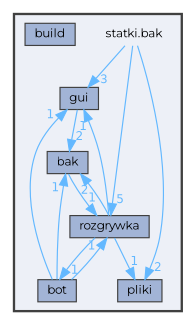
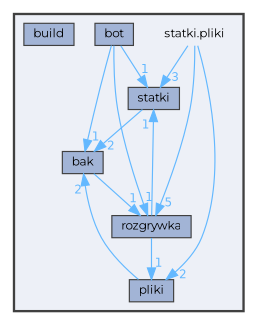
node "statki.bak": label "statki.bak" -> "statki.pliki"
node "gui": label "gui" -> "statki"
edge "rozgrywka" -> "bak": now "pliki" -> "bak"
edge "rozgrywka" -> "bot": removed
